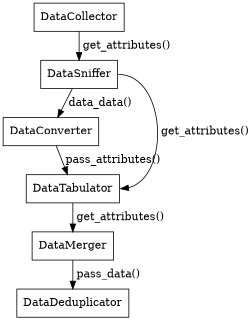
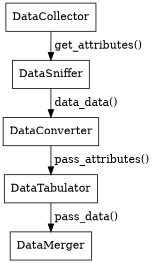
edge "DataSniffer" -> "DataTabulator": removed, label "get_attributes()"
edge "DataTabulator" -> "DataMerger": label " get_attributes()" -> " pass_data()"
node "DataDeduplicator": removed
